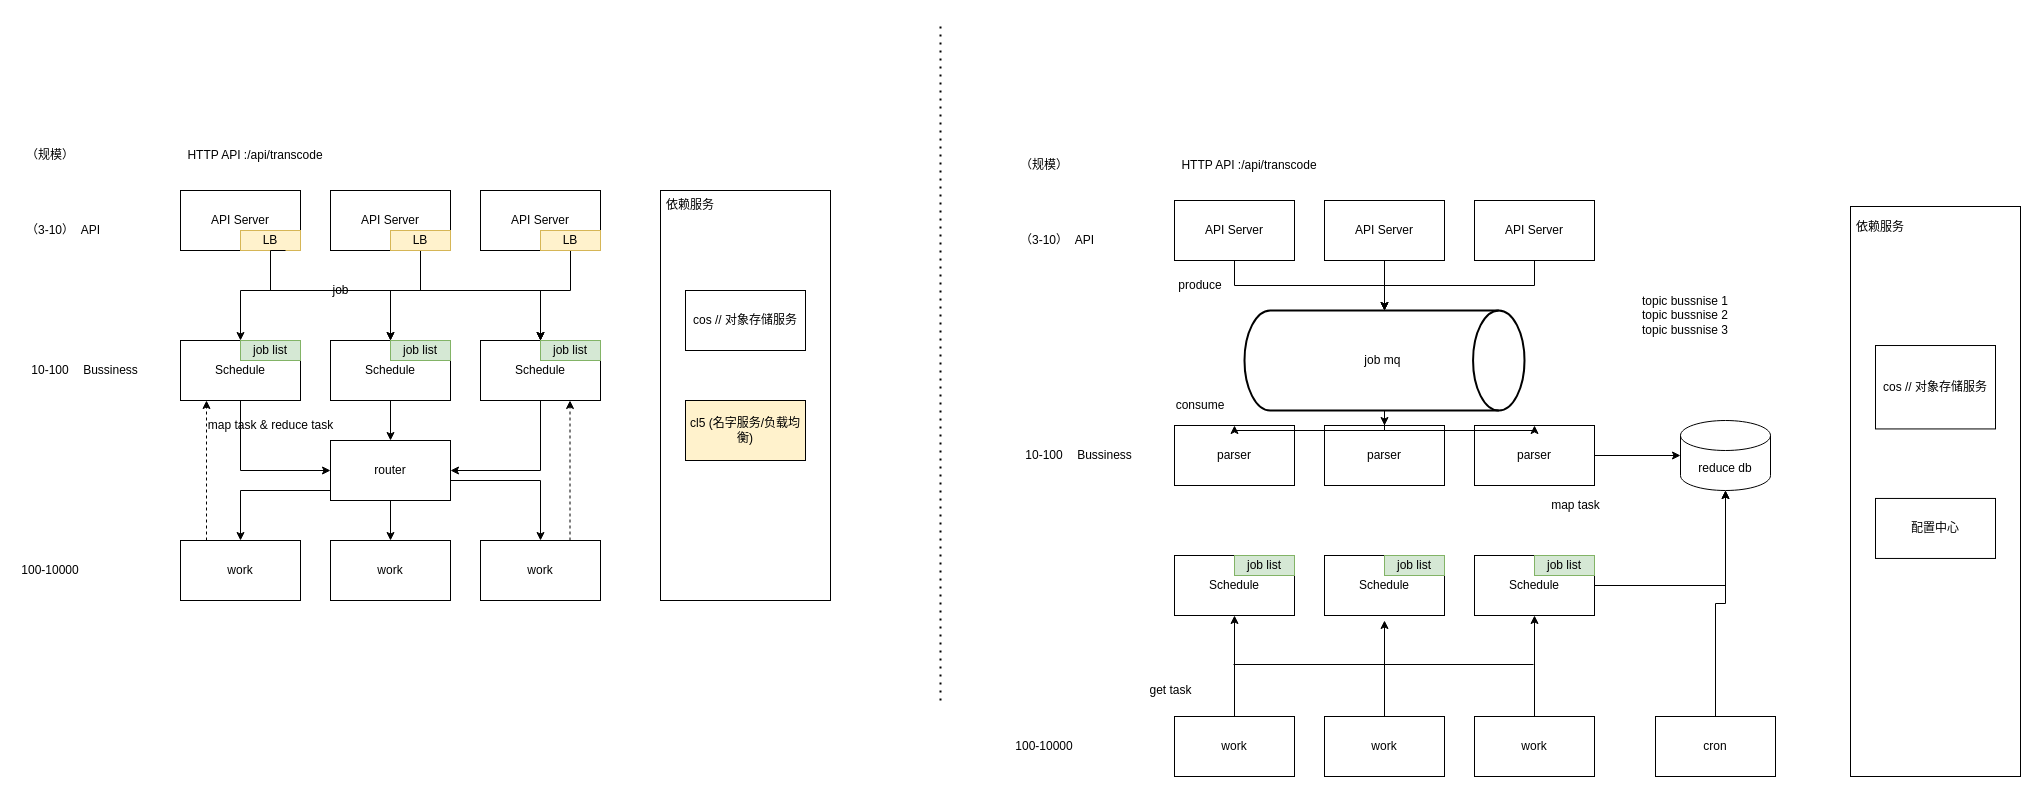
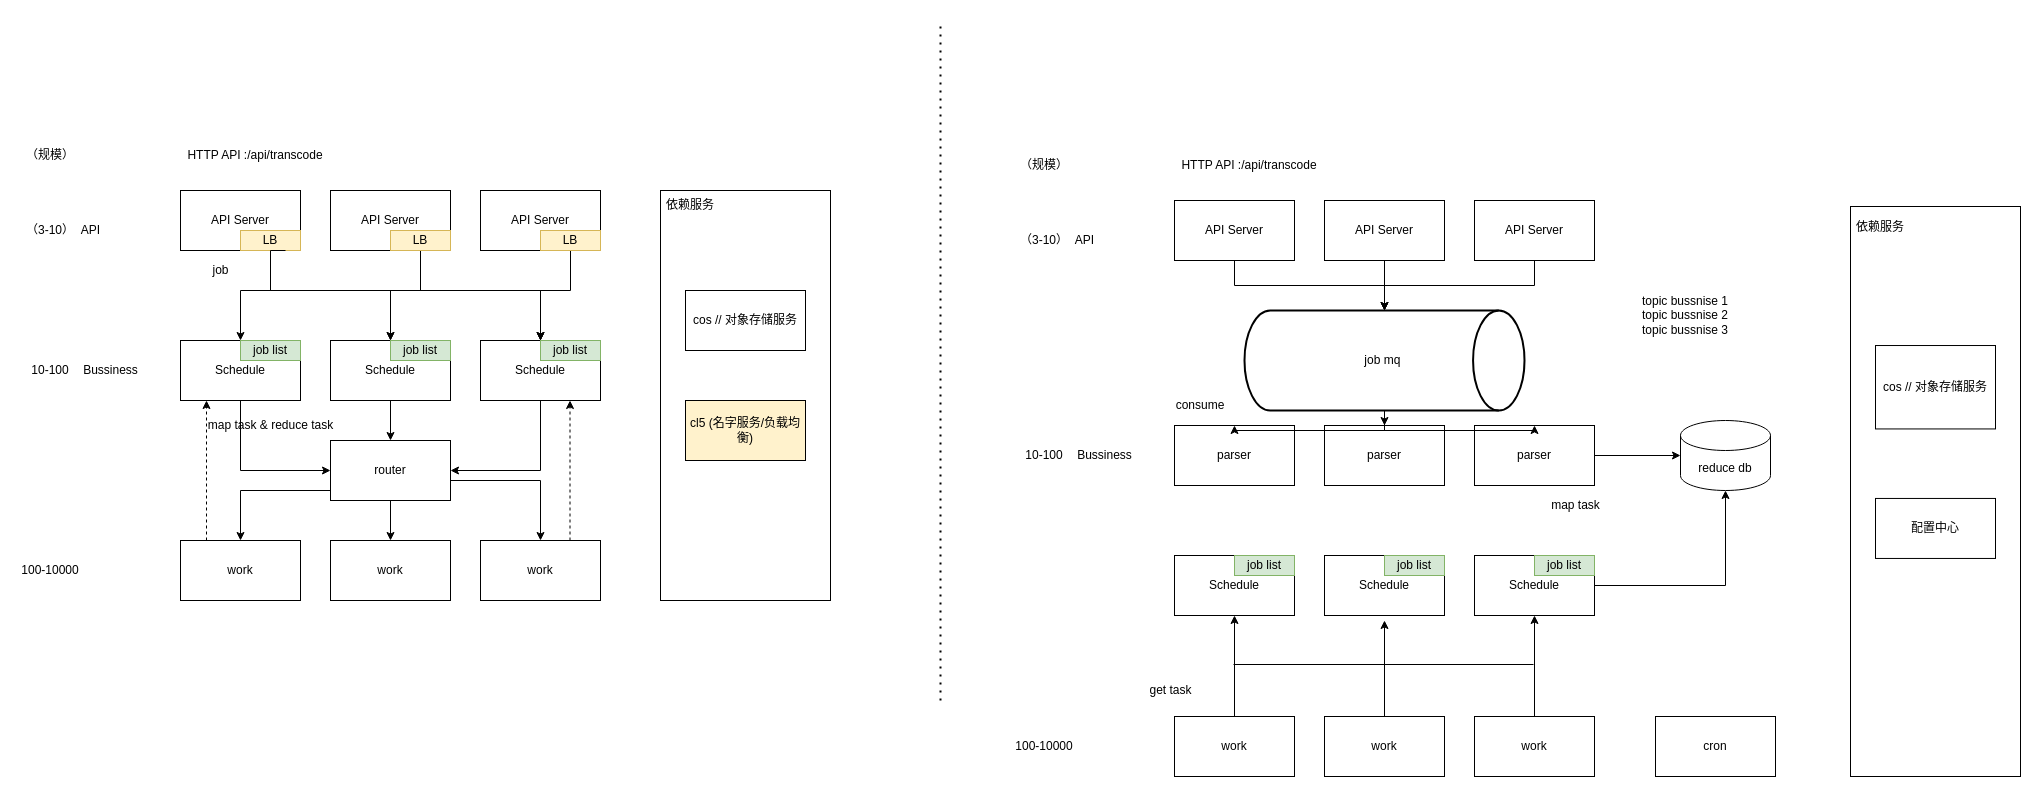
node "produce": removed
node "job": moved (341, 291) -> (221, 271)
edge "cron" -> "reduce db": removed
